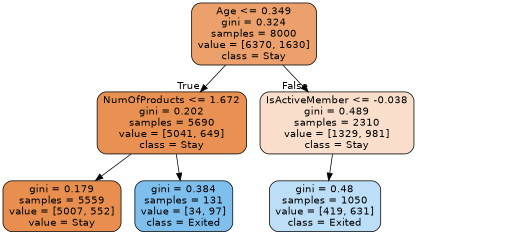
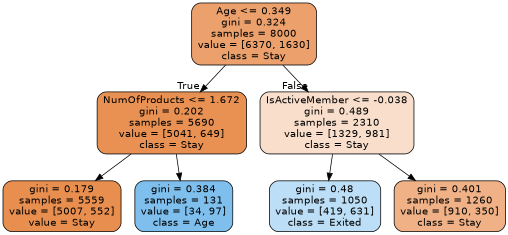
node "gini = 0.384 samples = 131 value = [34, 97] class = Exited": label "gini = 0.384 samples = 131 value = [34, 97] class = Exited" -> "gini = 0.384 samples = 131 value = [34, 97] class = Age"
node "gini = 0.401 samples = 1260 value = [910, 350] class = Stay": added
